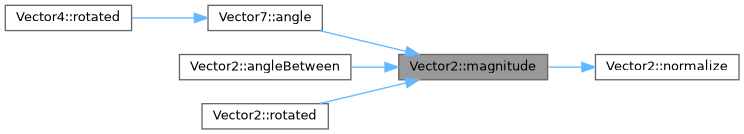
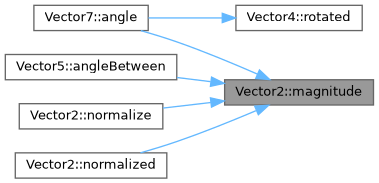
edge "Vector4::rotated" -> "Vector7::angle": reversed
node "Vector2::angleBetween": label "Vector2::angleBetween" -> "Vector5::angleBetween"
edge "Vector2::magnitude" -> "Vector2::normalize": reversed
node "Vector2::rotated": label "Vector2::rotated" -> "Vector2::normalized"
